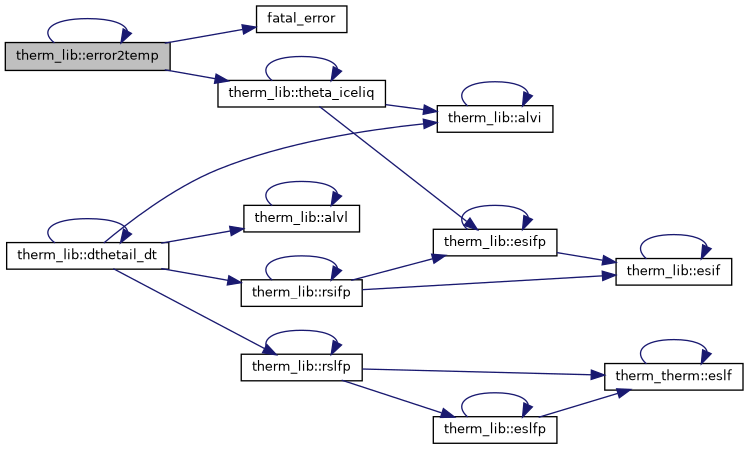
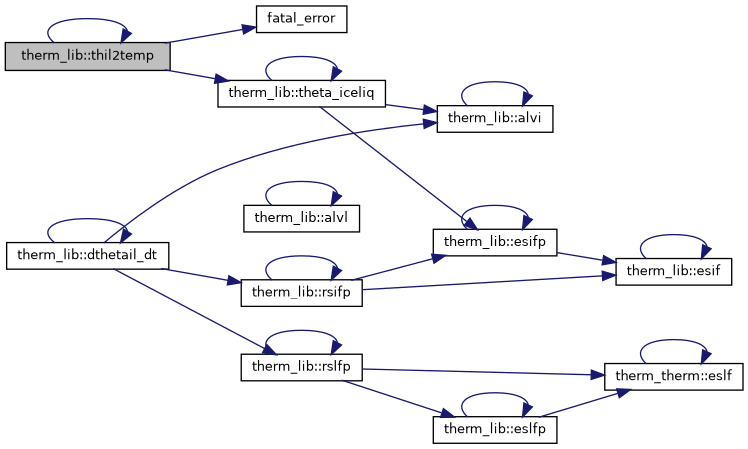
node "therm_lib::error2temp": label "therm_lib::error2temp" -> "therm_lib::thil2temp"
edge "therm_lib::dthetail_dt" -> "therm_lib::alvl": removed
